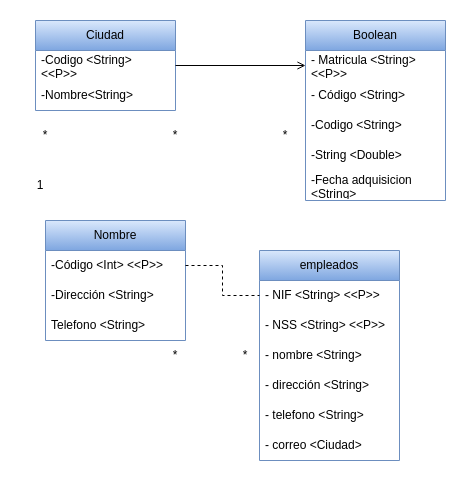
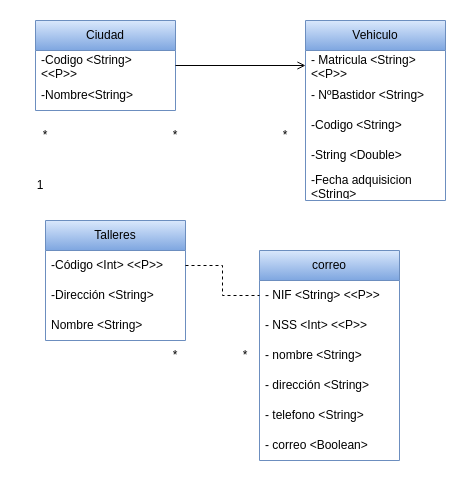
node "Boolean": label "Boolean" -> "Vehiculo"
node "- Código <String>": label "- Código <String>" -> "- NºBastidor <String>"
node "Nombre": label "Nombre" -> "Talleres"
node "empleados": label "empleados" -> "correo"
node "Telefono <String>": label "Telefono <String>" -> "Nombre <String>"
node "- NSS <String> <<P>>": label "- NSS <String> <<P>>" -> "- NSS <Int> <<P>>"
node "- correo <Ciudad>": label "- correo <Ciudad>" -> "- correo <Boolean>"
